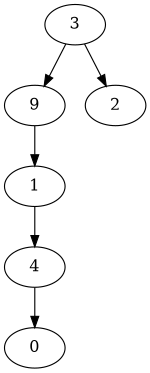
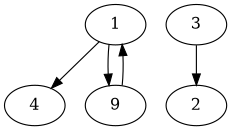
edge "3" -> "9": now "1" -> "9"
node "0": removed
